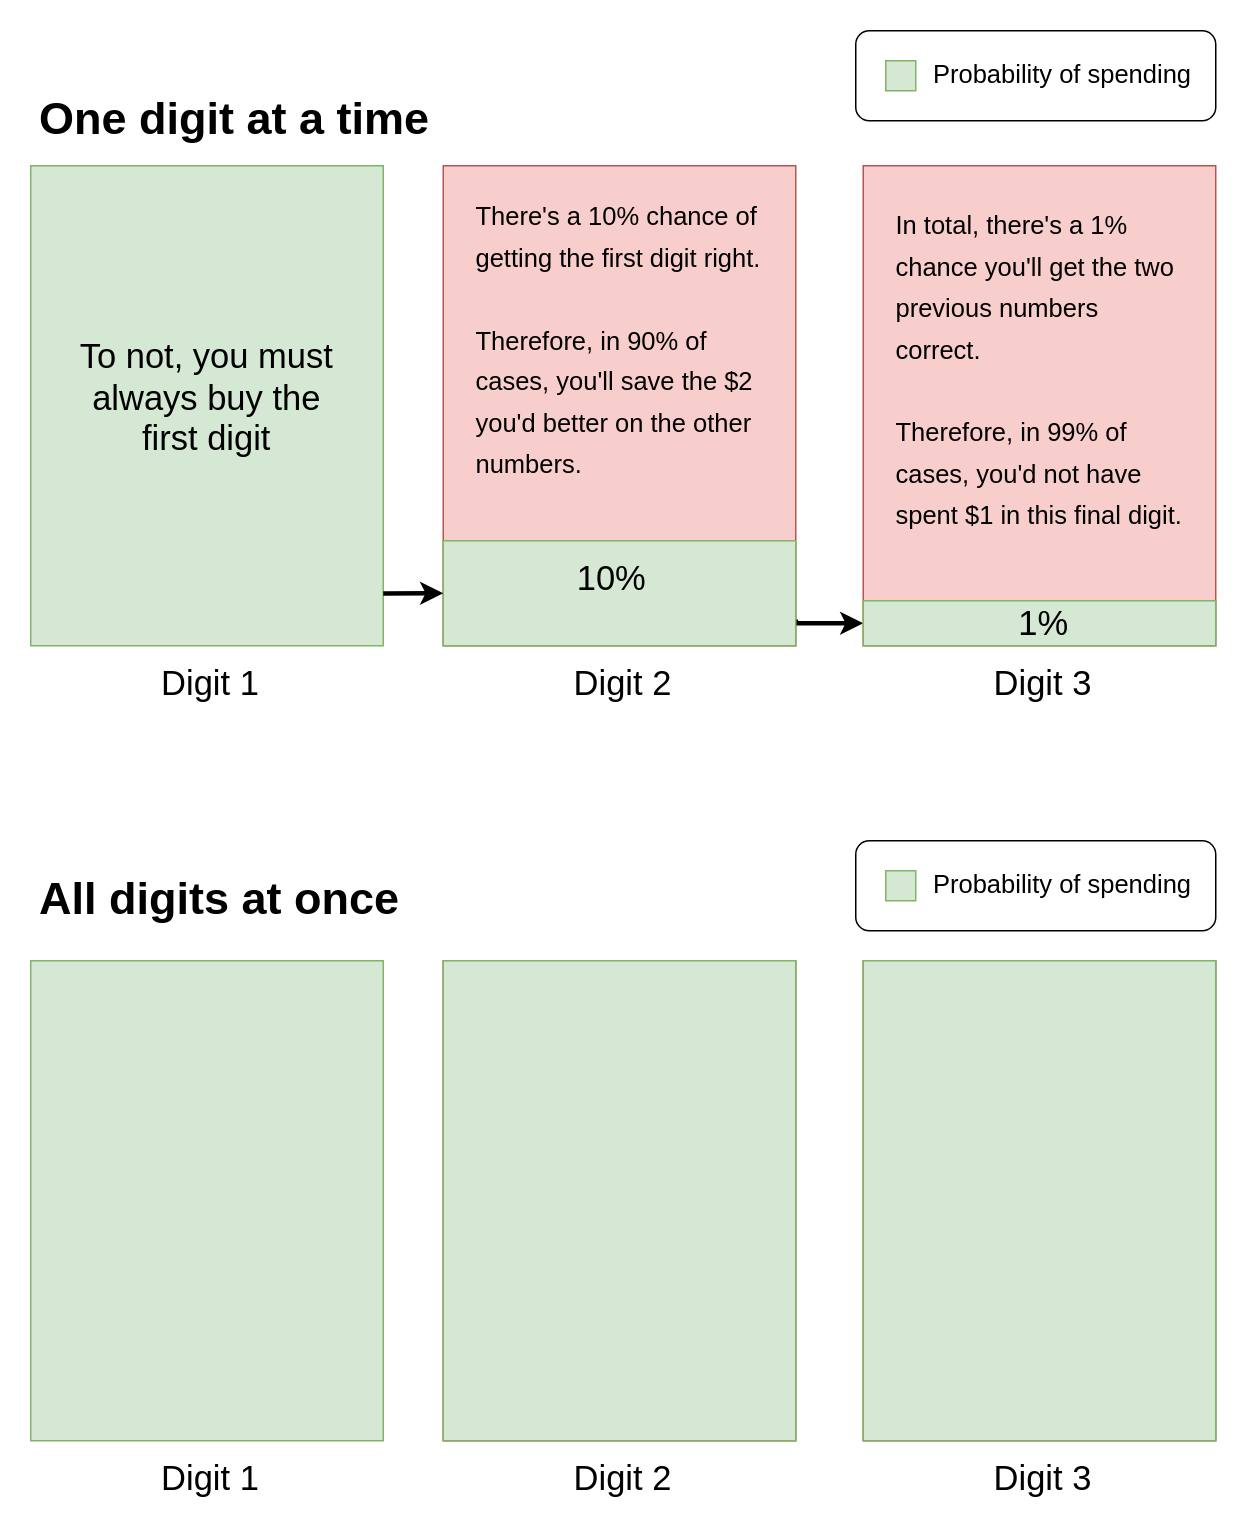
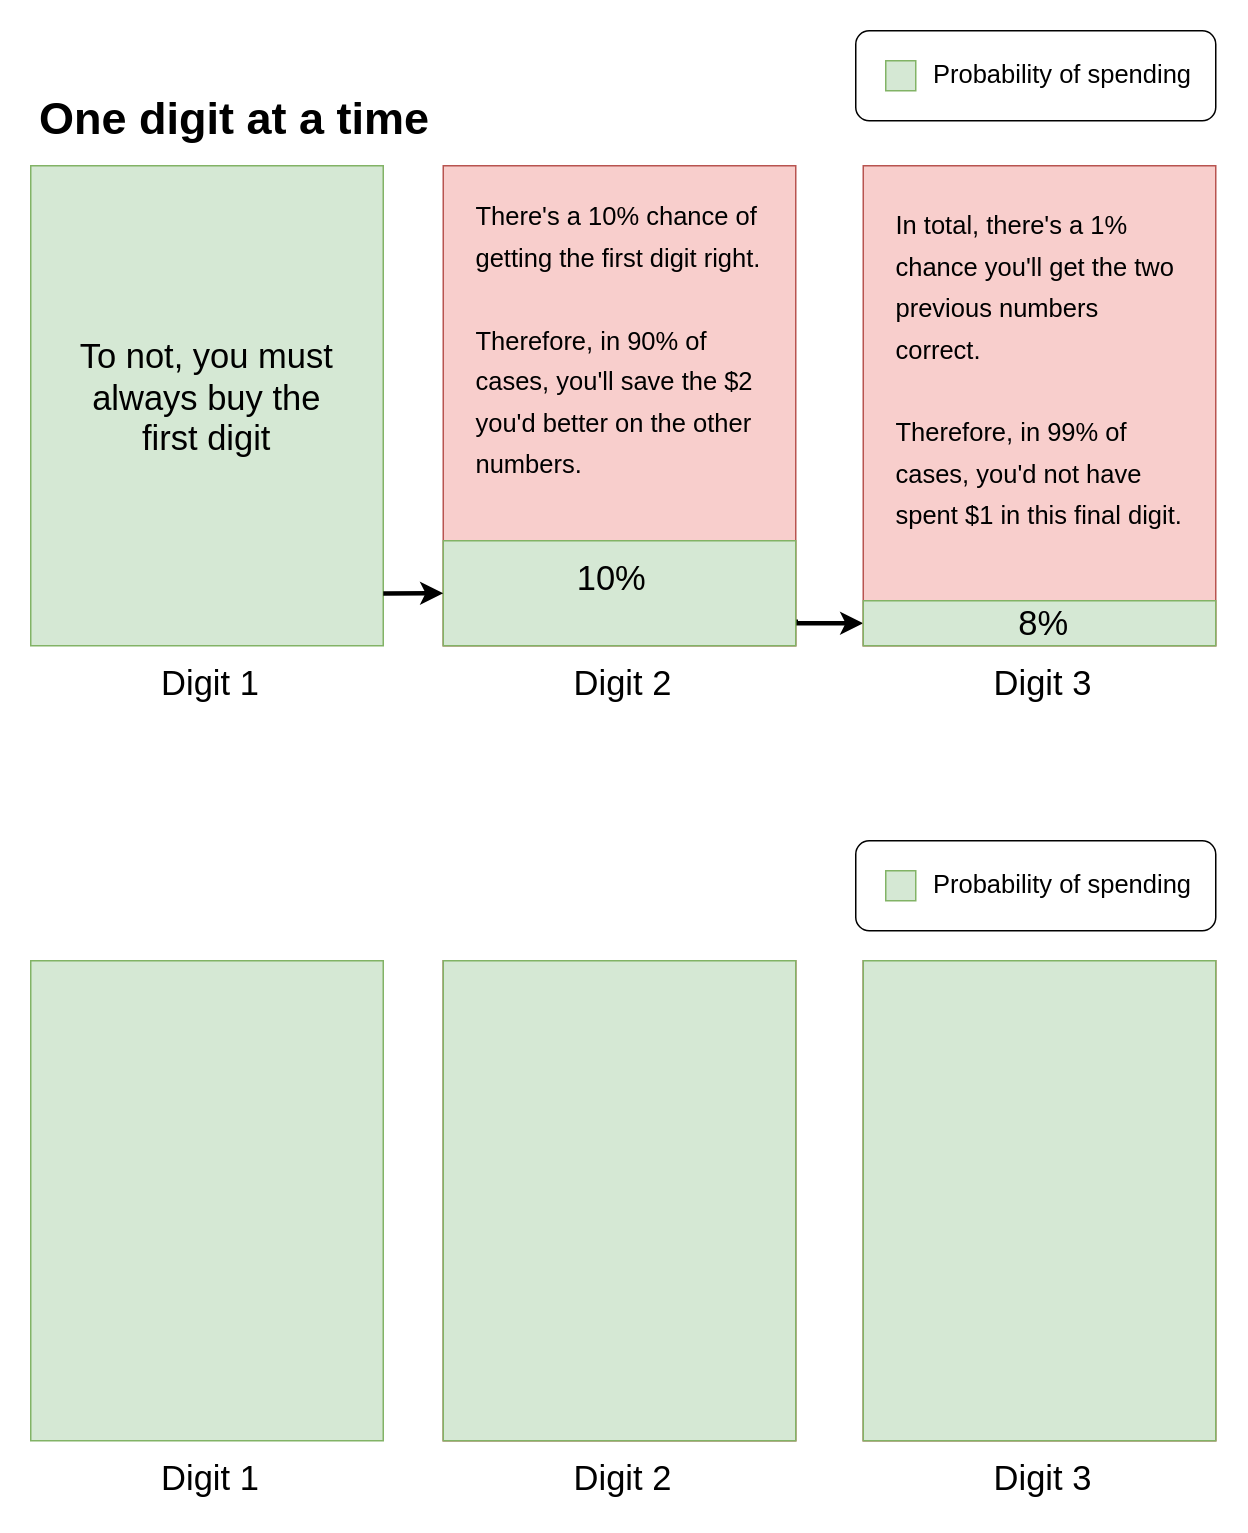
node "1%": label "1%" -> "8%"
node "All digits at once": removed
